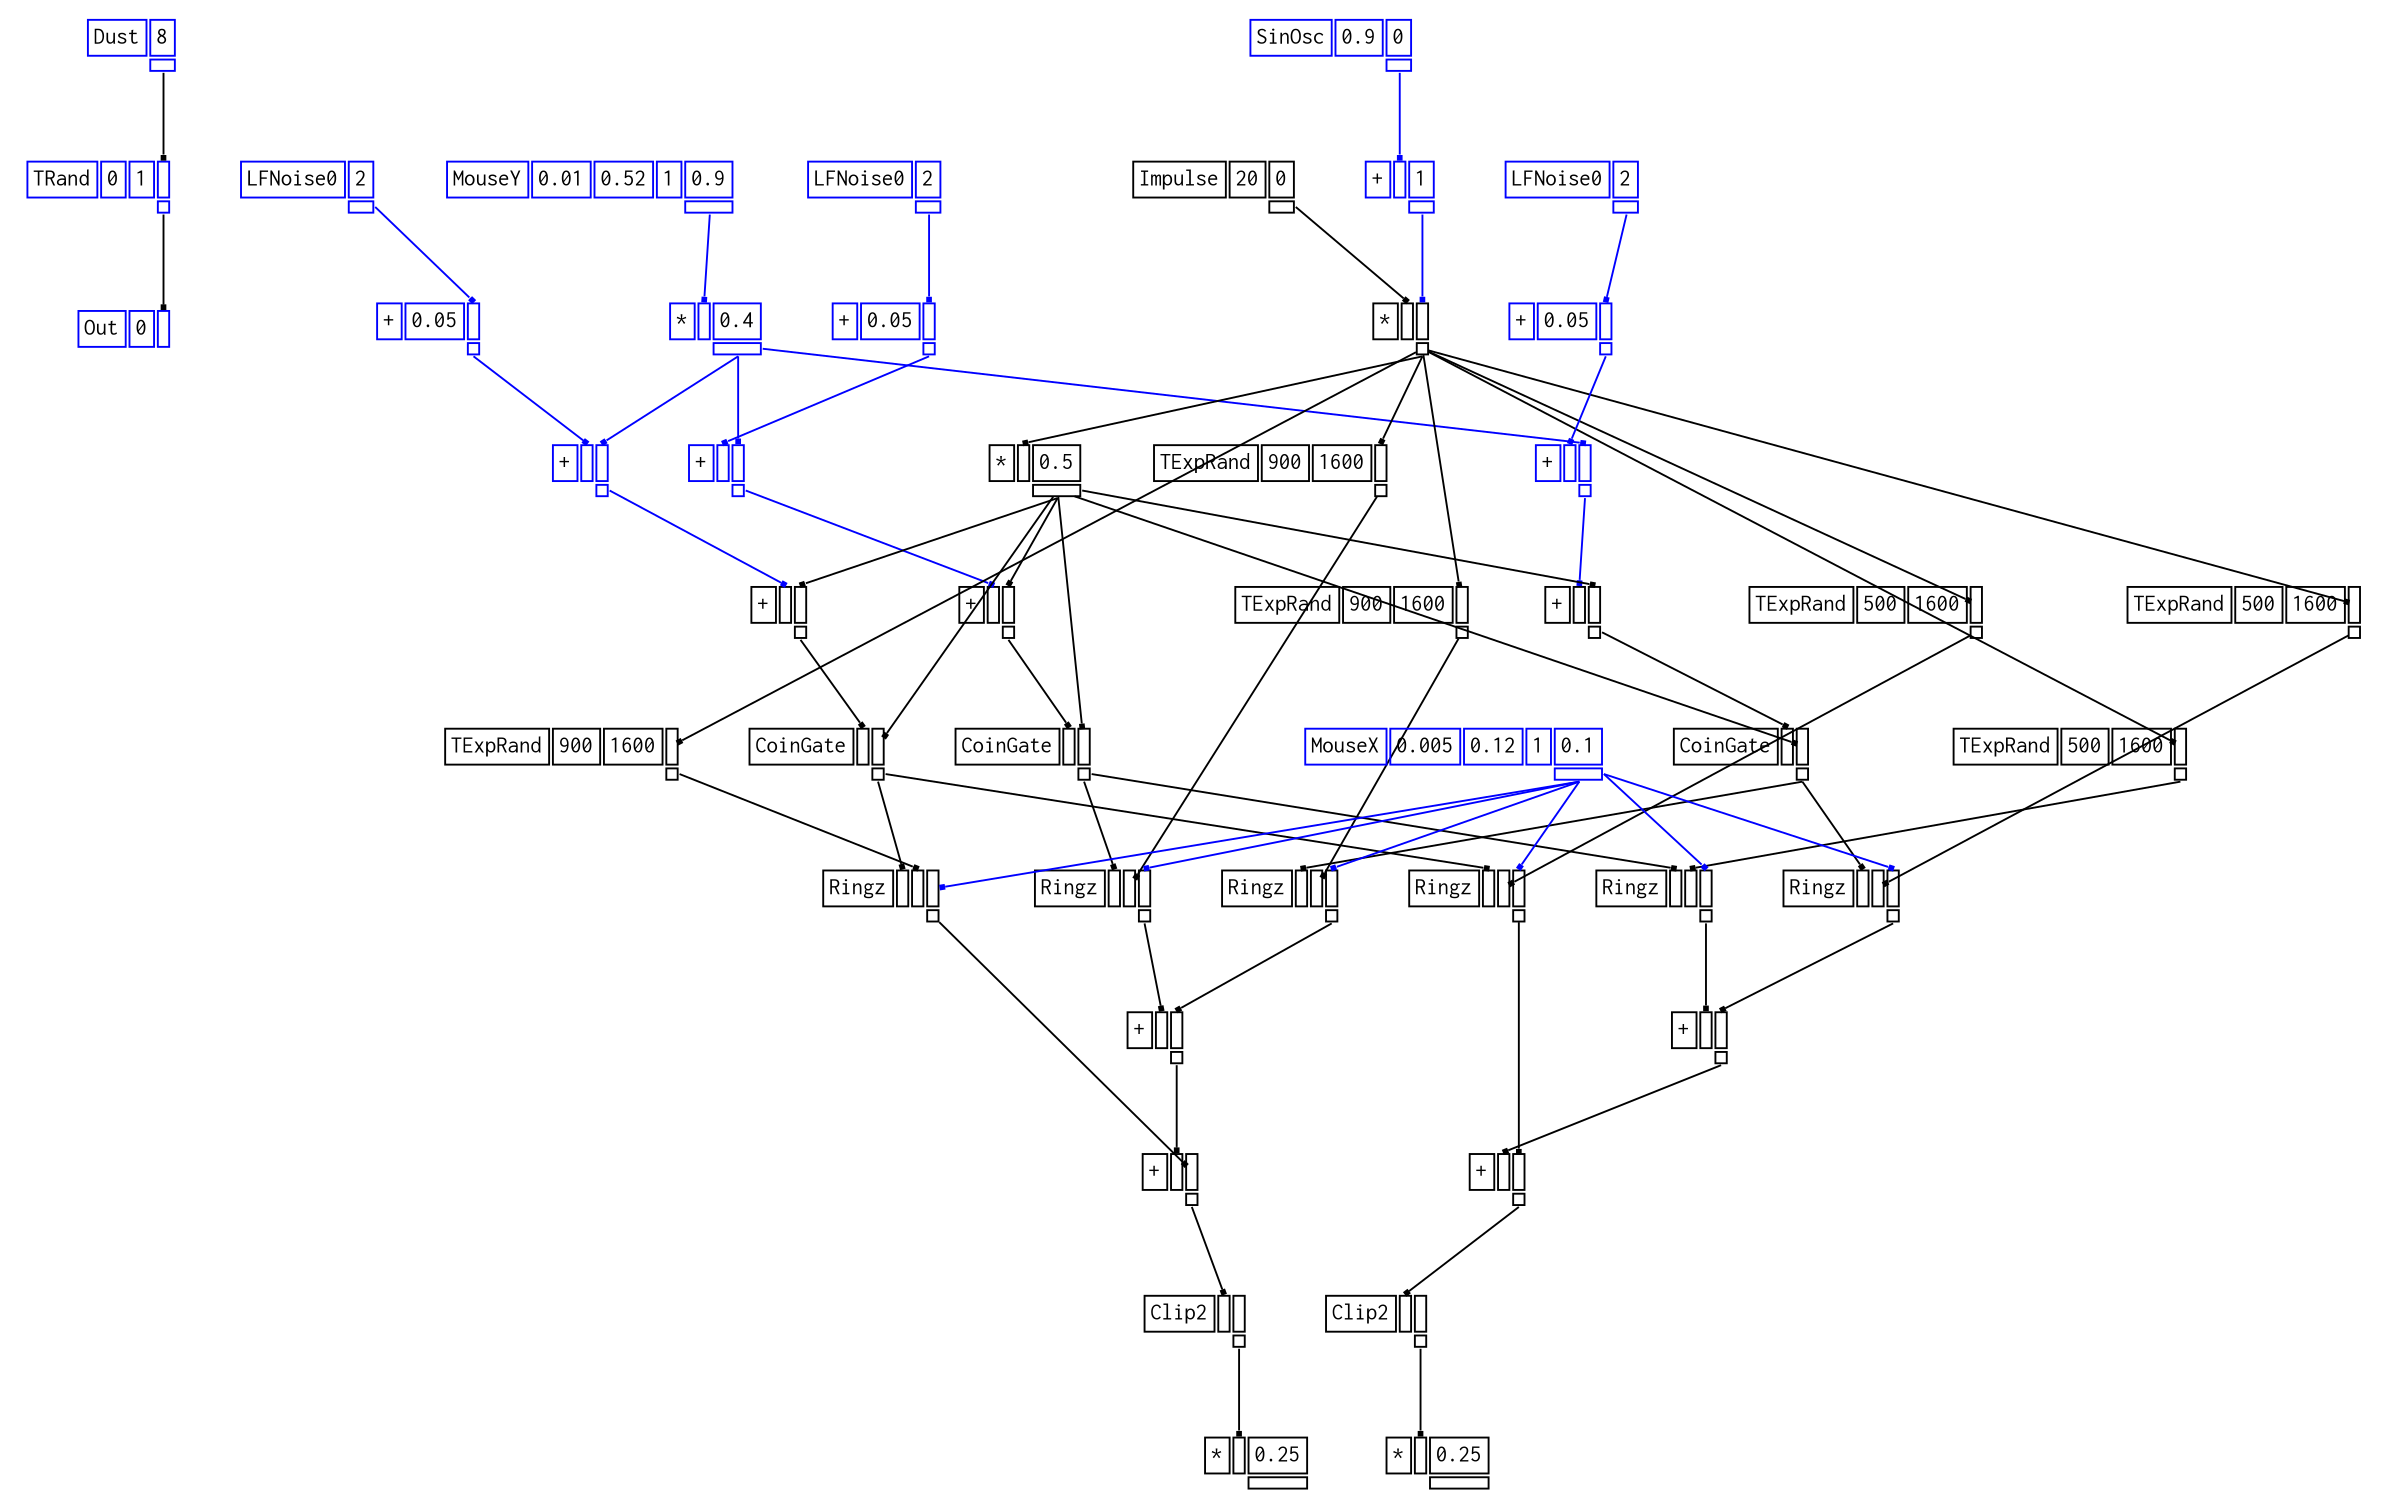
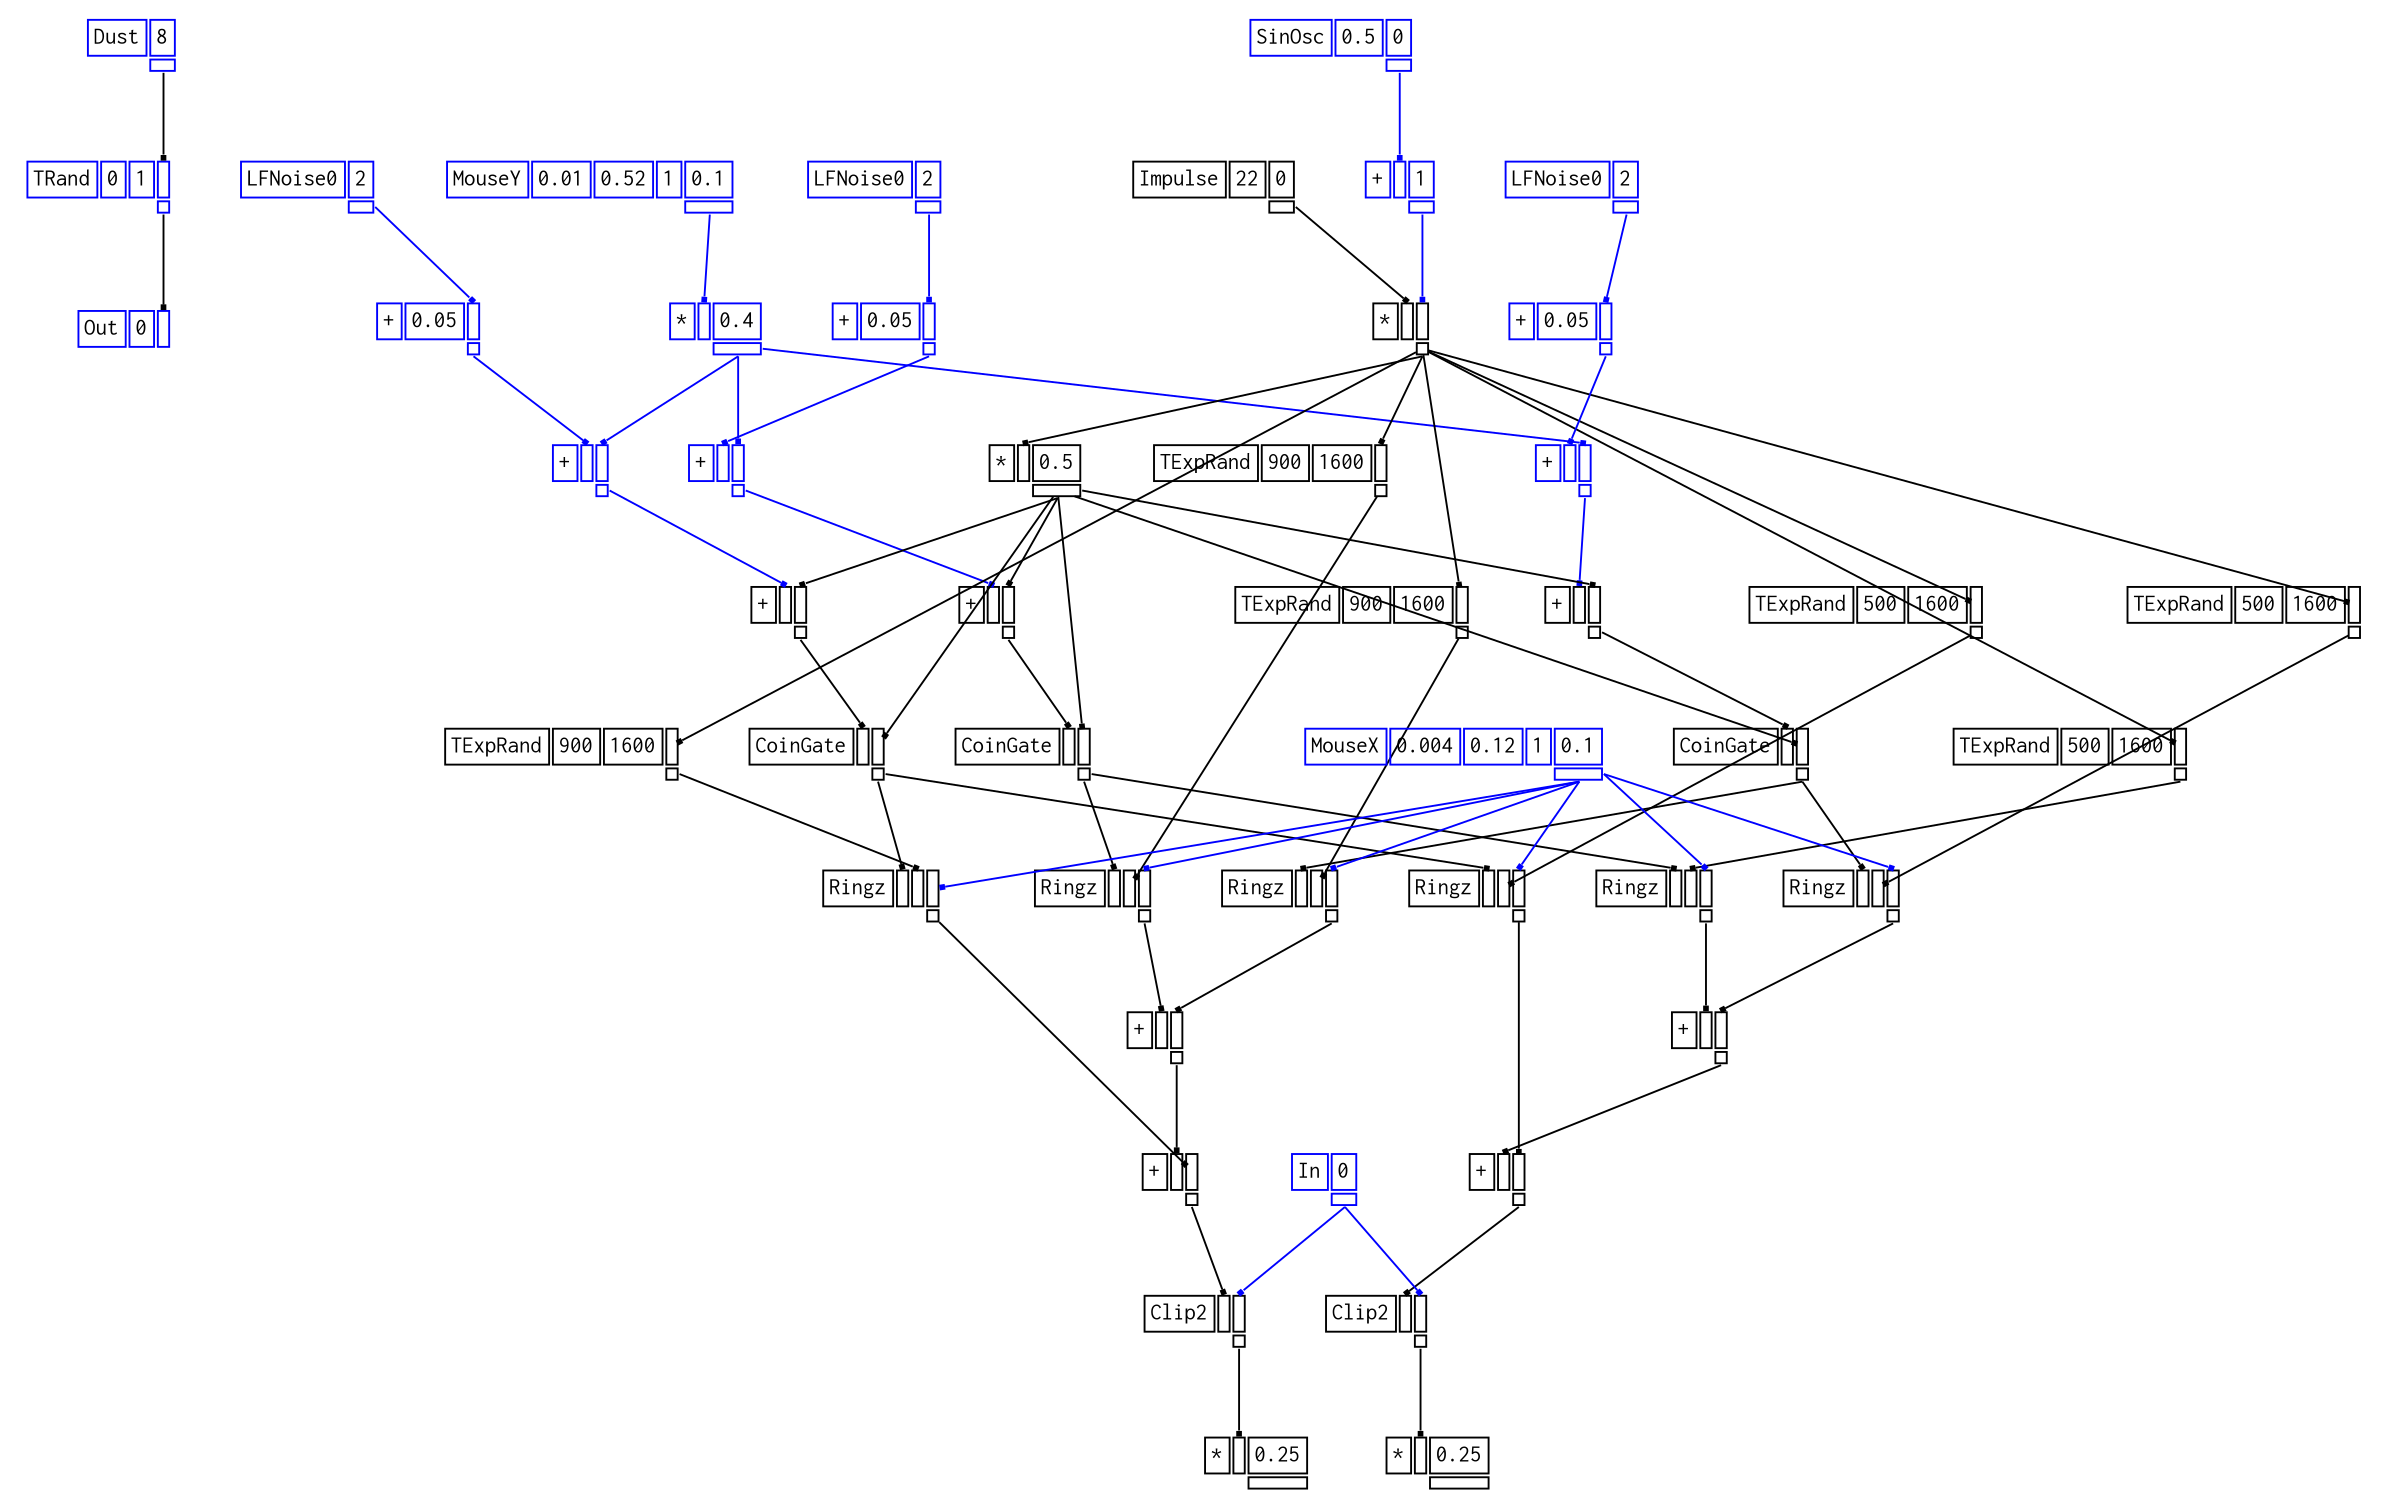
node "SinOsc": text "0.9" -> "0.5"
node "MouseY": text "0.9" -> "0.1"
node "Impulse": text "20" -> "22"
node "MouseX": text "0.005" -> "0.004"
node "In": added
